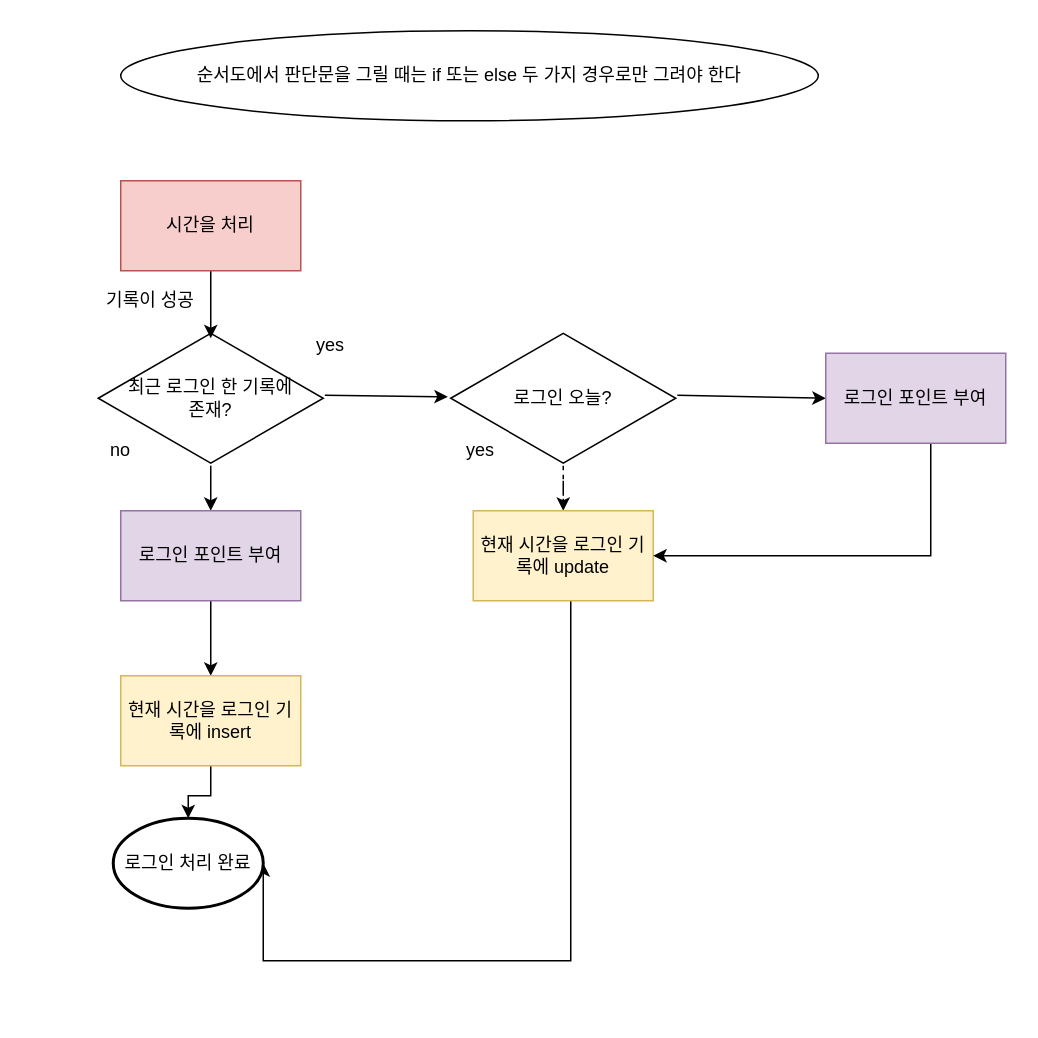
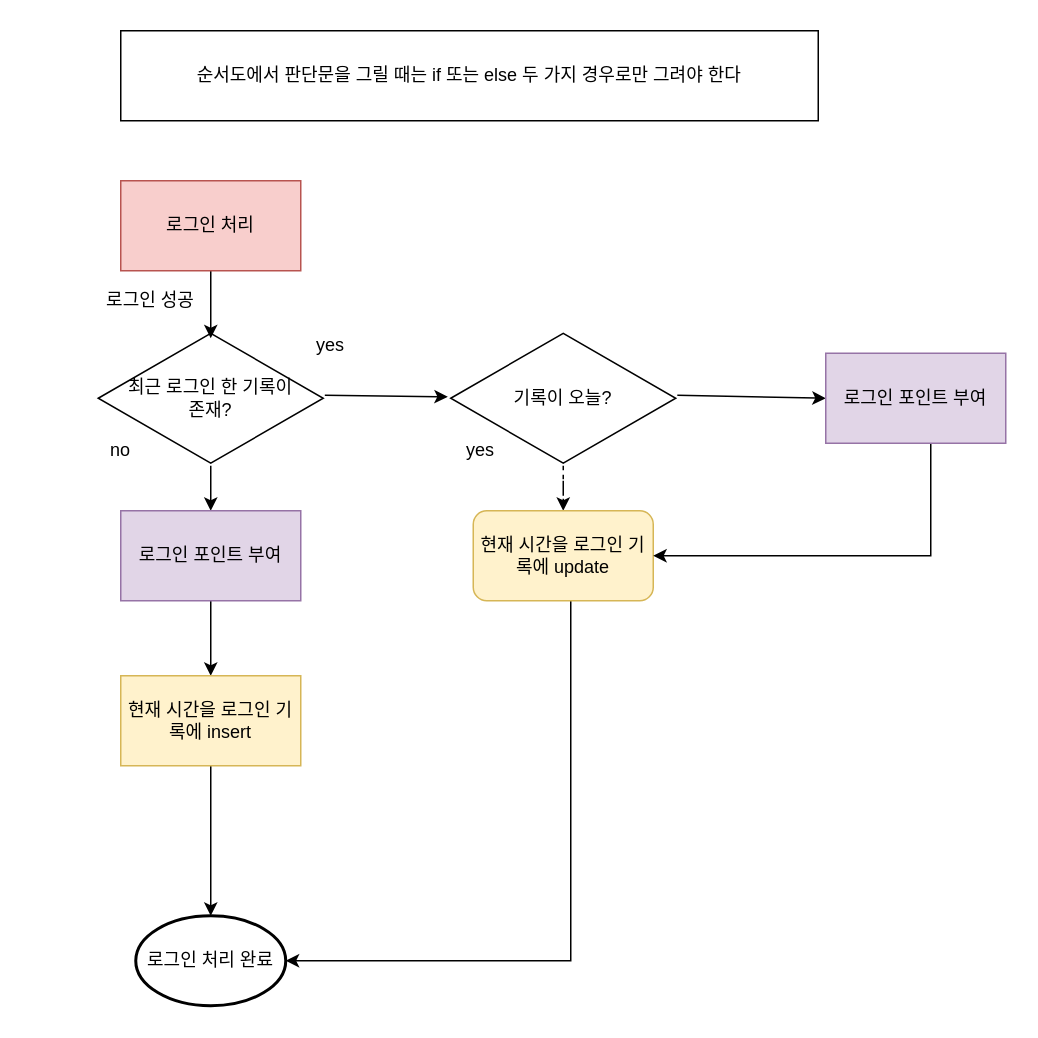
node "순서도에서 판단문을 그릴 때는 if 또는 else 두 가지 경우로만 그려야 한다": shape ellipse -> rectangle
node "시간을 처리": label "시간을 처리" -> "로그인 처리"
node "기록이 성공": label "기록이 성공" -> "로그인 성공"
node "최근 로그인 한 기록에 존재?": label "최근 로그인 한 기록에 존재?" -> "최근 로그인 한 기록이 존재?"
node "로그인 오늘?": label "로그인 오늘?" -> "기록이 오늘?"
node "현재 시간을 로그인 기록에 update": shape rectangle -> rounded rectangle
node "로그인 처리 완료": moved (188, 863) -> (211, 961)
